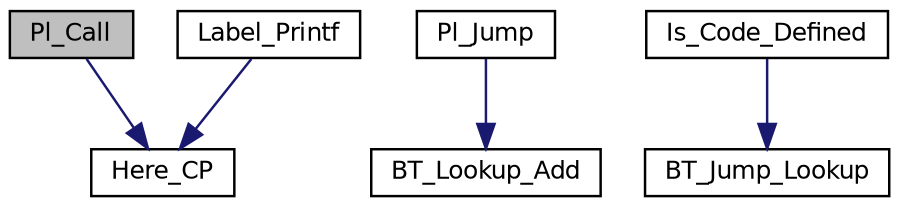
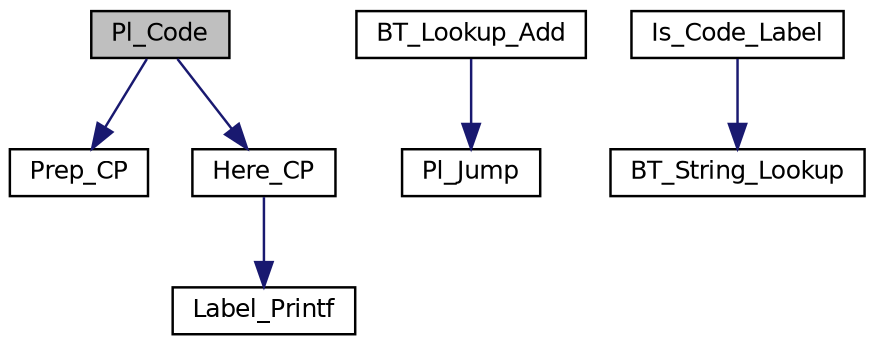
node "Pl_Call": label "Pl_Call" -> "Pl_Code"
node "Is_Code_Defined": label "Is_Code_Defined" -> "Is_Code_Label"
edge "Pl_Jump" -> "BT_Lookup_Add": reversed
edge "Label_Printf" -> "Here_CP": reversed
node "Prep_CP": added
node "BT_Jump_Lookup": label "BT_Jump_Lookup" -> "BT_String_Lookup"
